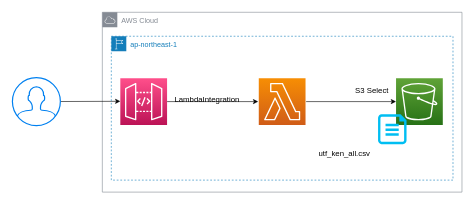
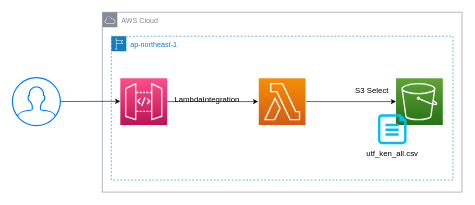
node "utf_ken_all.csv": moved (345, 153) -> (393, 153)
